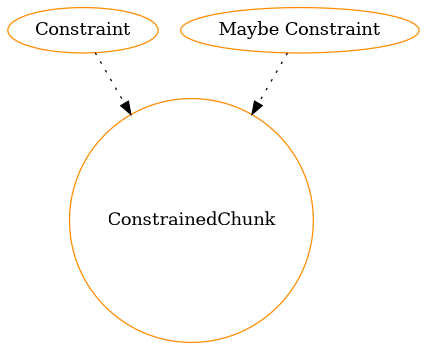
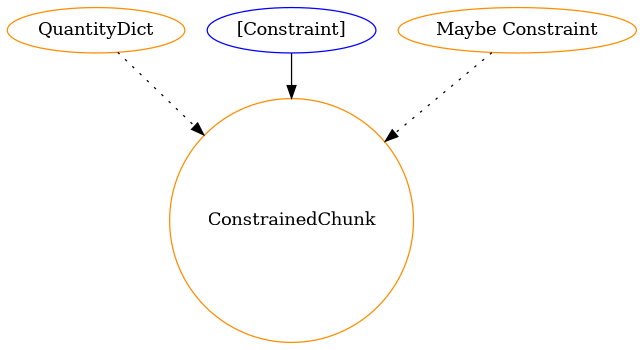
node "Constraint": label "Constraint" -> "QuantityDict"
node "[Constraint]": added
